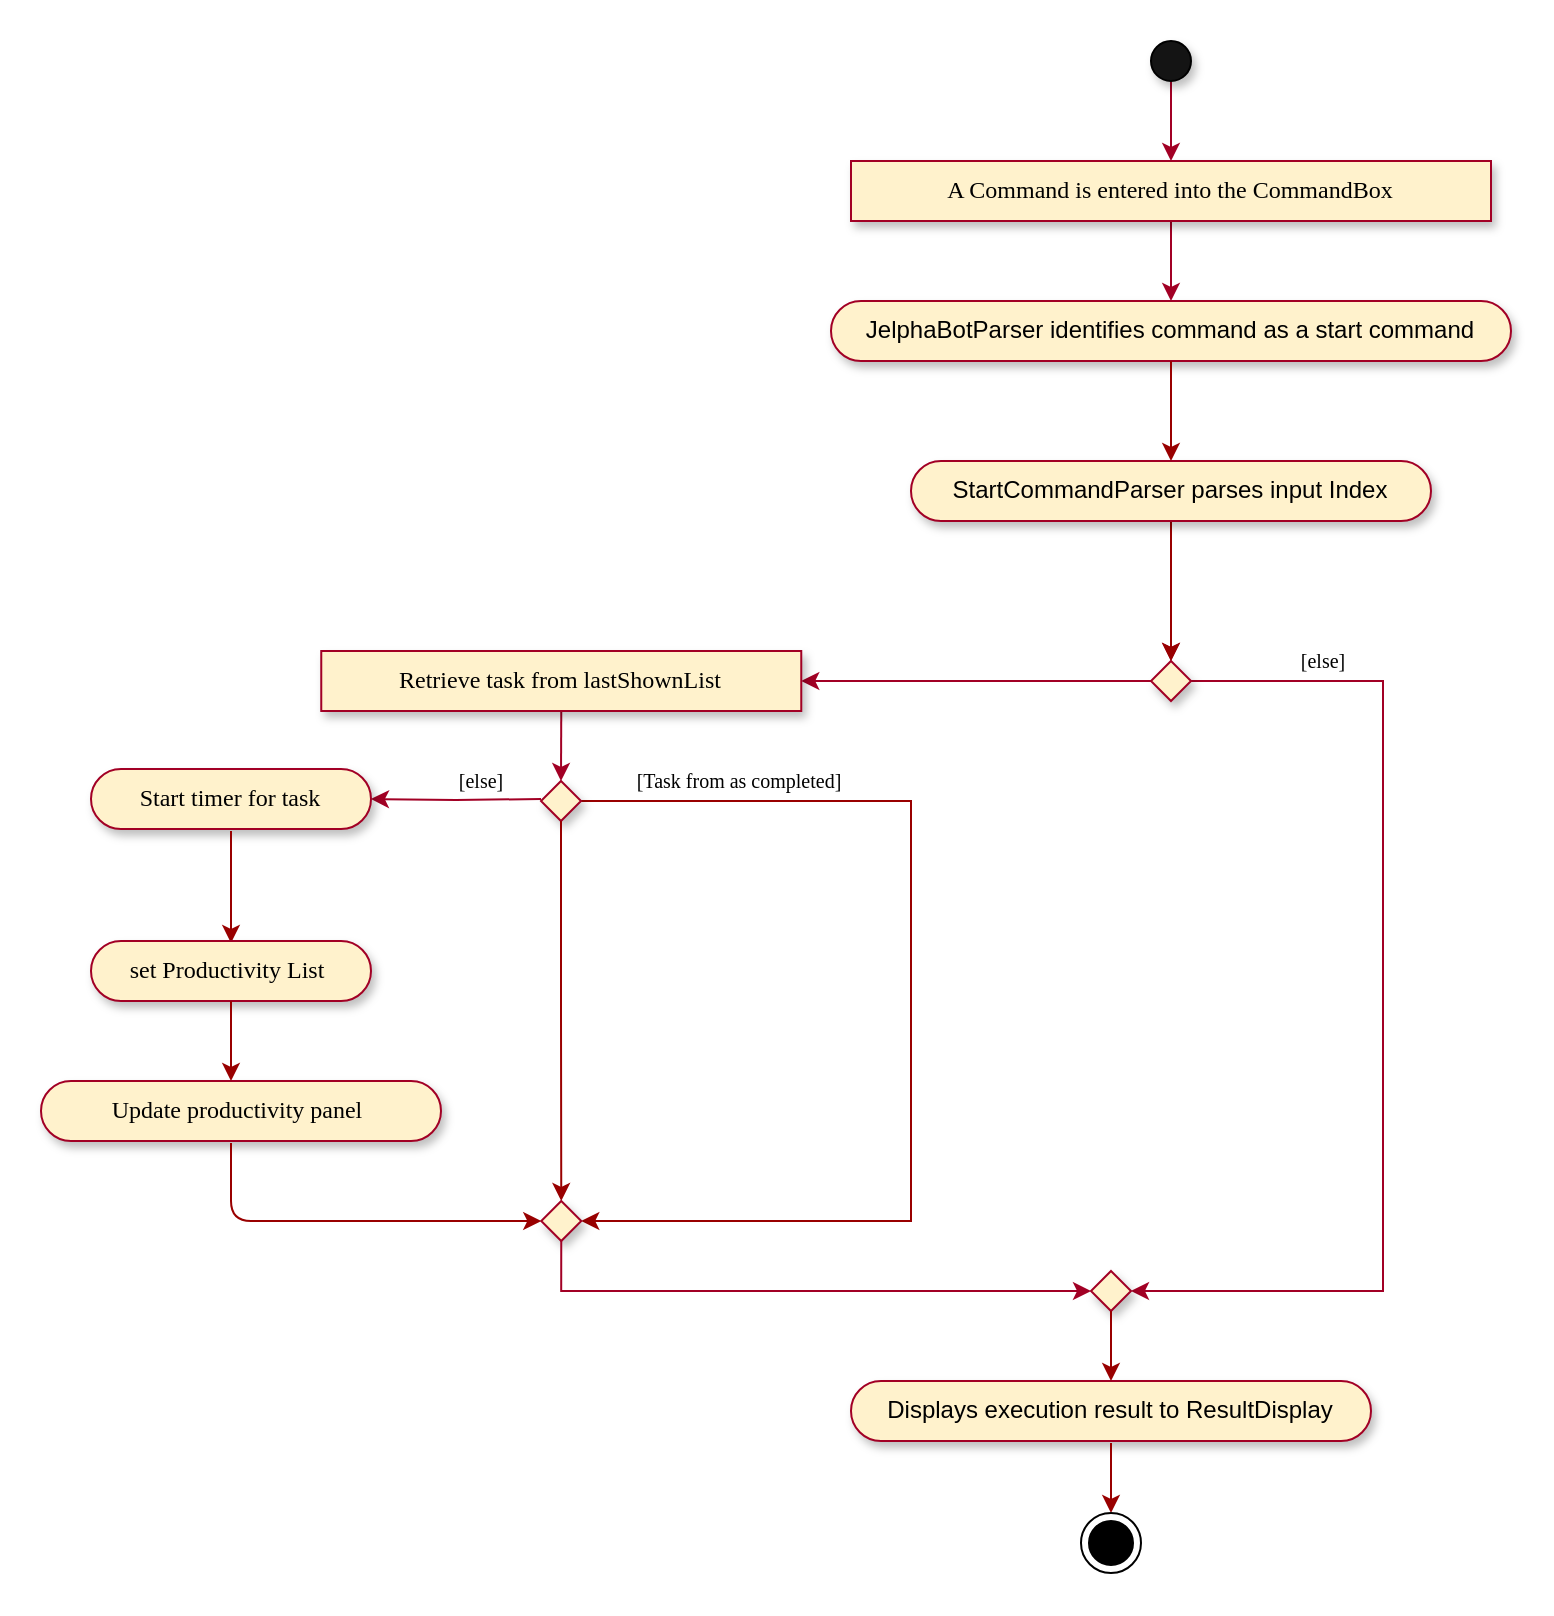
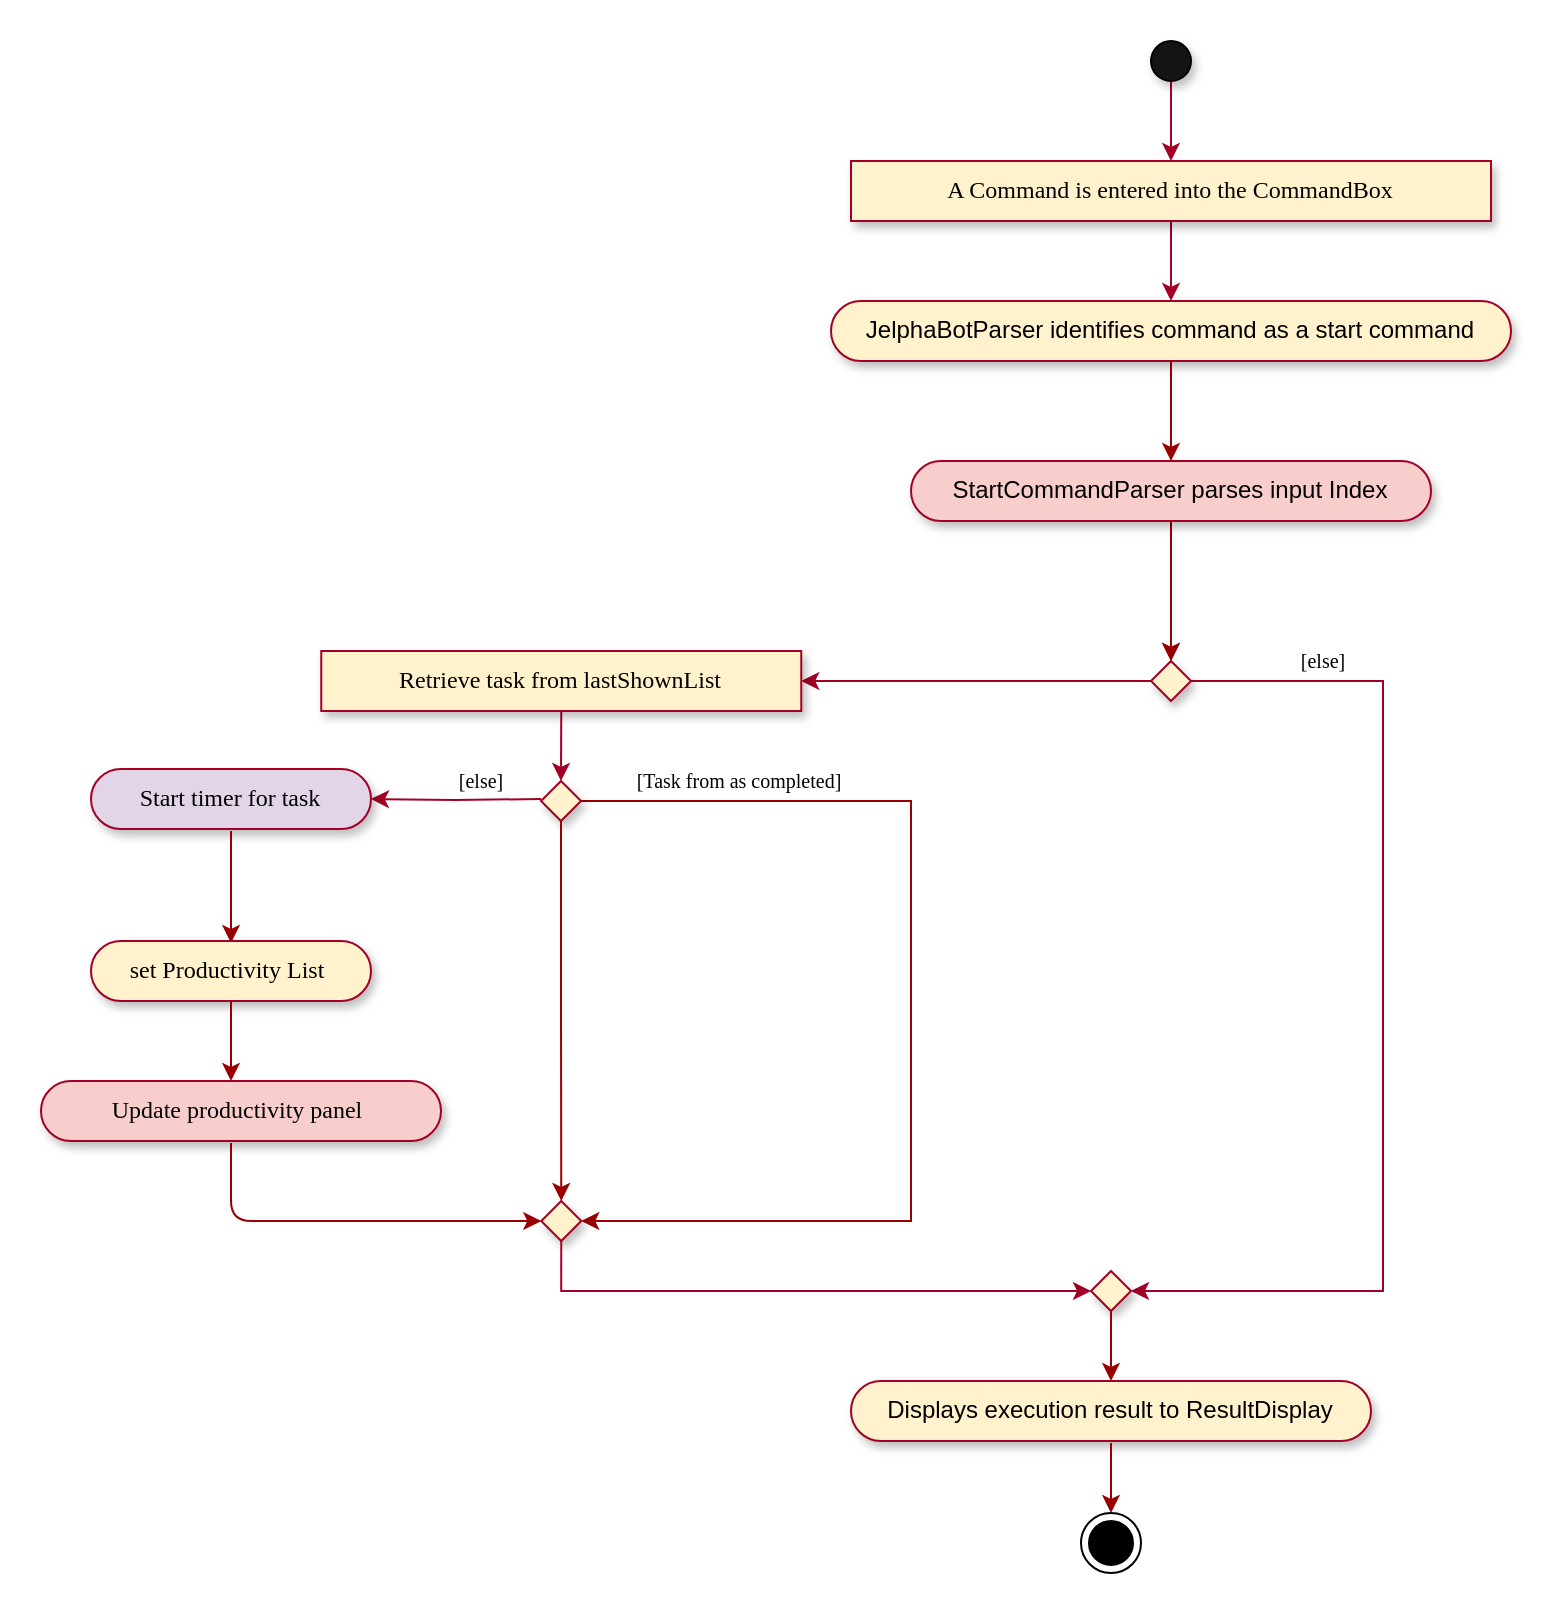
node "StartCommandParser parses input Index": fillcolor #fff2cc -> #f8cecc
node "Start timer for task": fillcolor #fff2cc -> #e1d5e7
node "Update productivity panel": fillcolor #fff2cc -> #f8cecc
